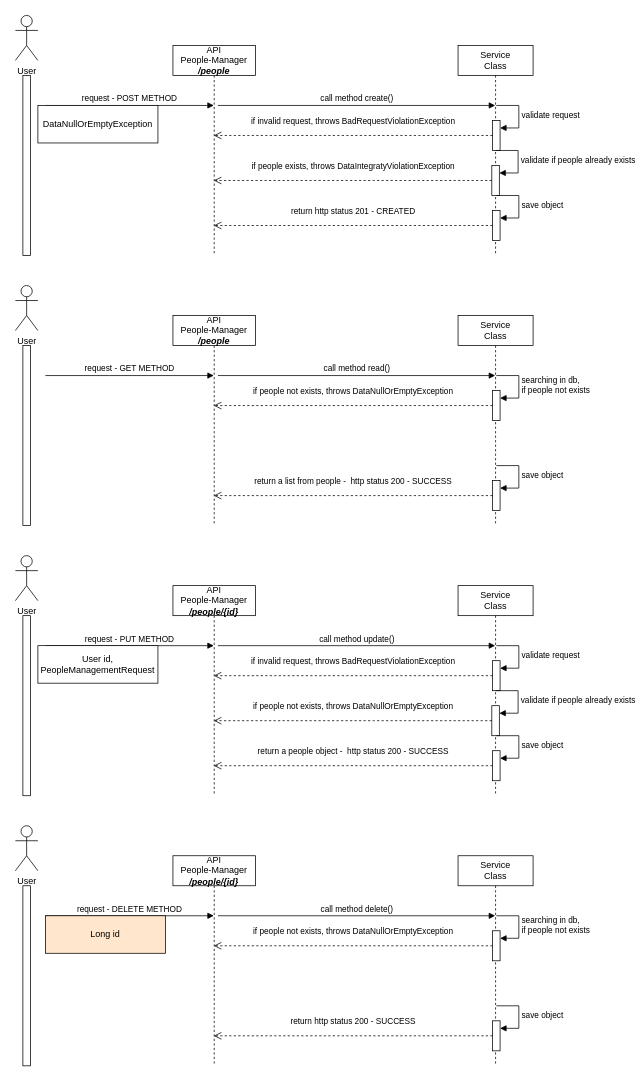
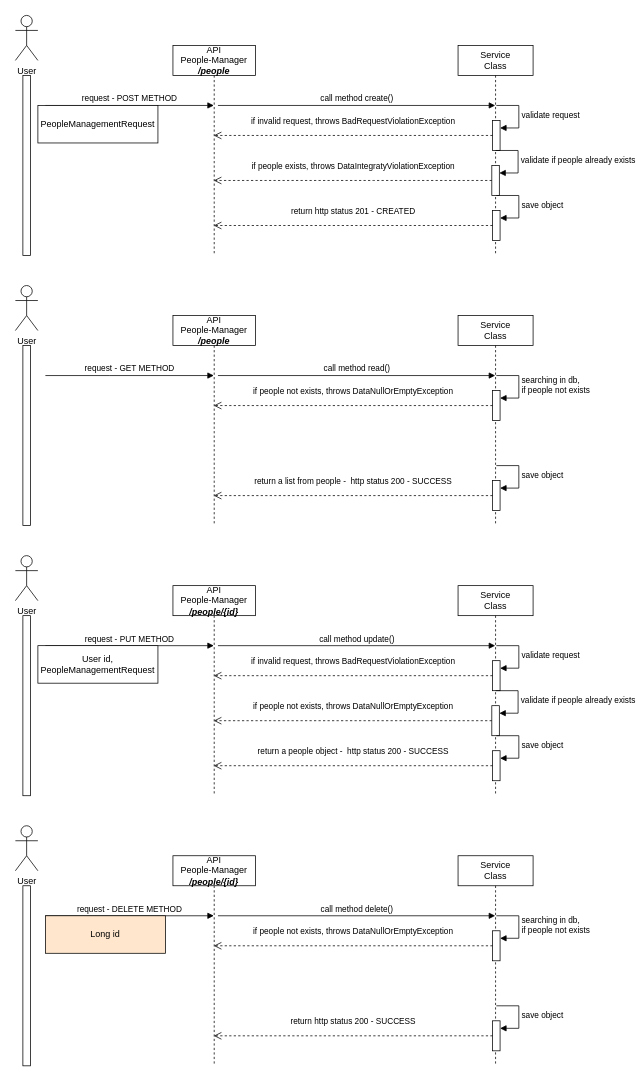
node "DataNullOrEmptyException": label "DataNullOrEmptyException" -> "PeopleManagementRequest"
